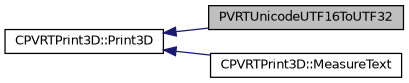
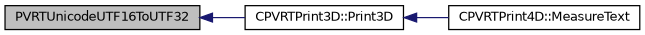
edge "PVRTUnicodeUTF16ToUTF32" -> "CPVRTPrint3D::Print3D": reversed
node "CPVRTPrint3D::MeasureText": label "CPVRTPrint3D::MeasureText" -> "CPVRTPrint4D::MeasureText"
